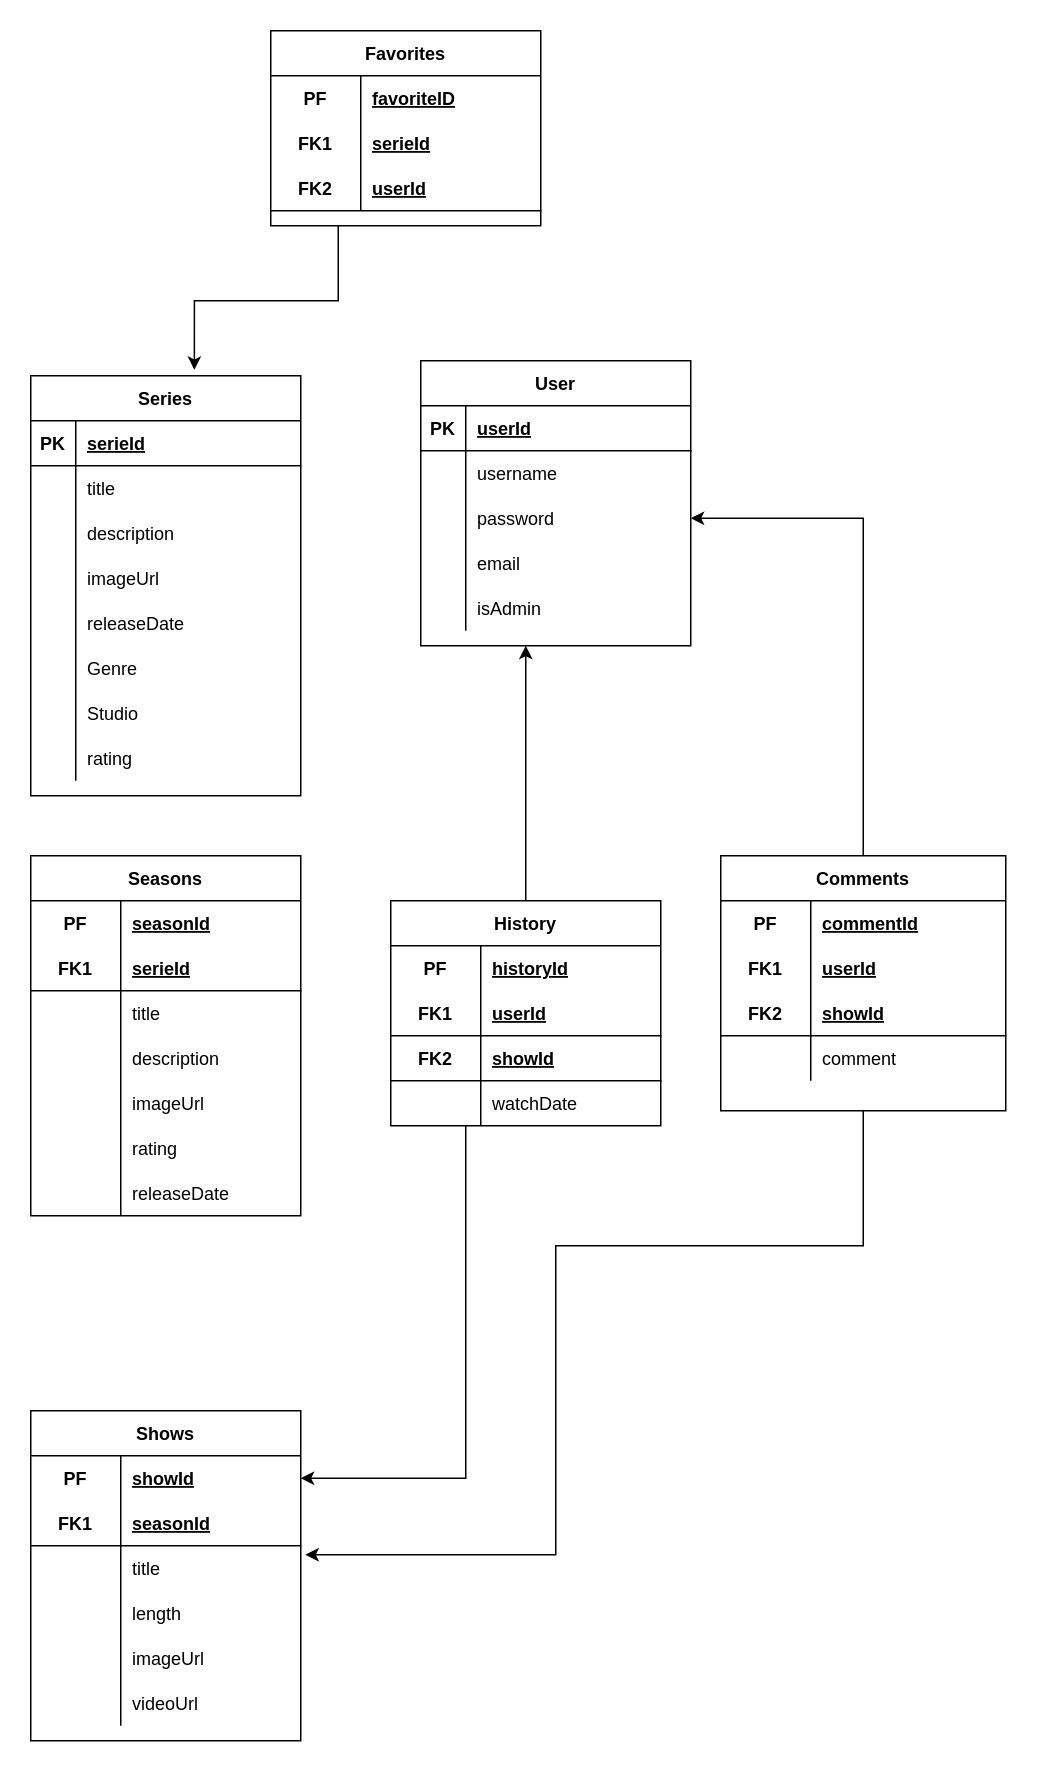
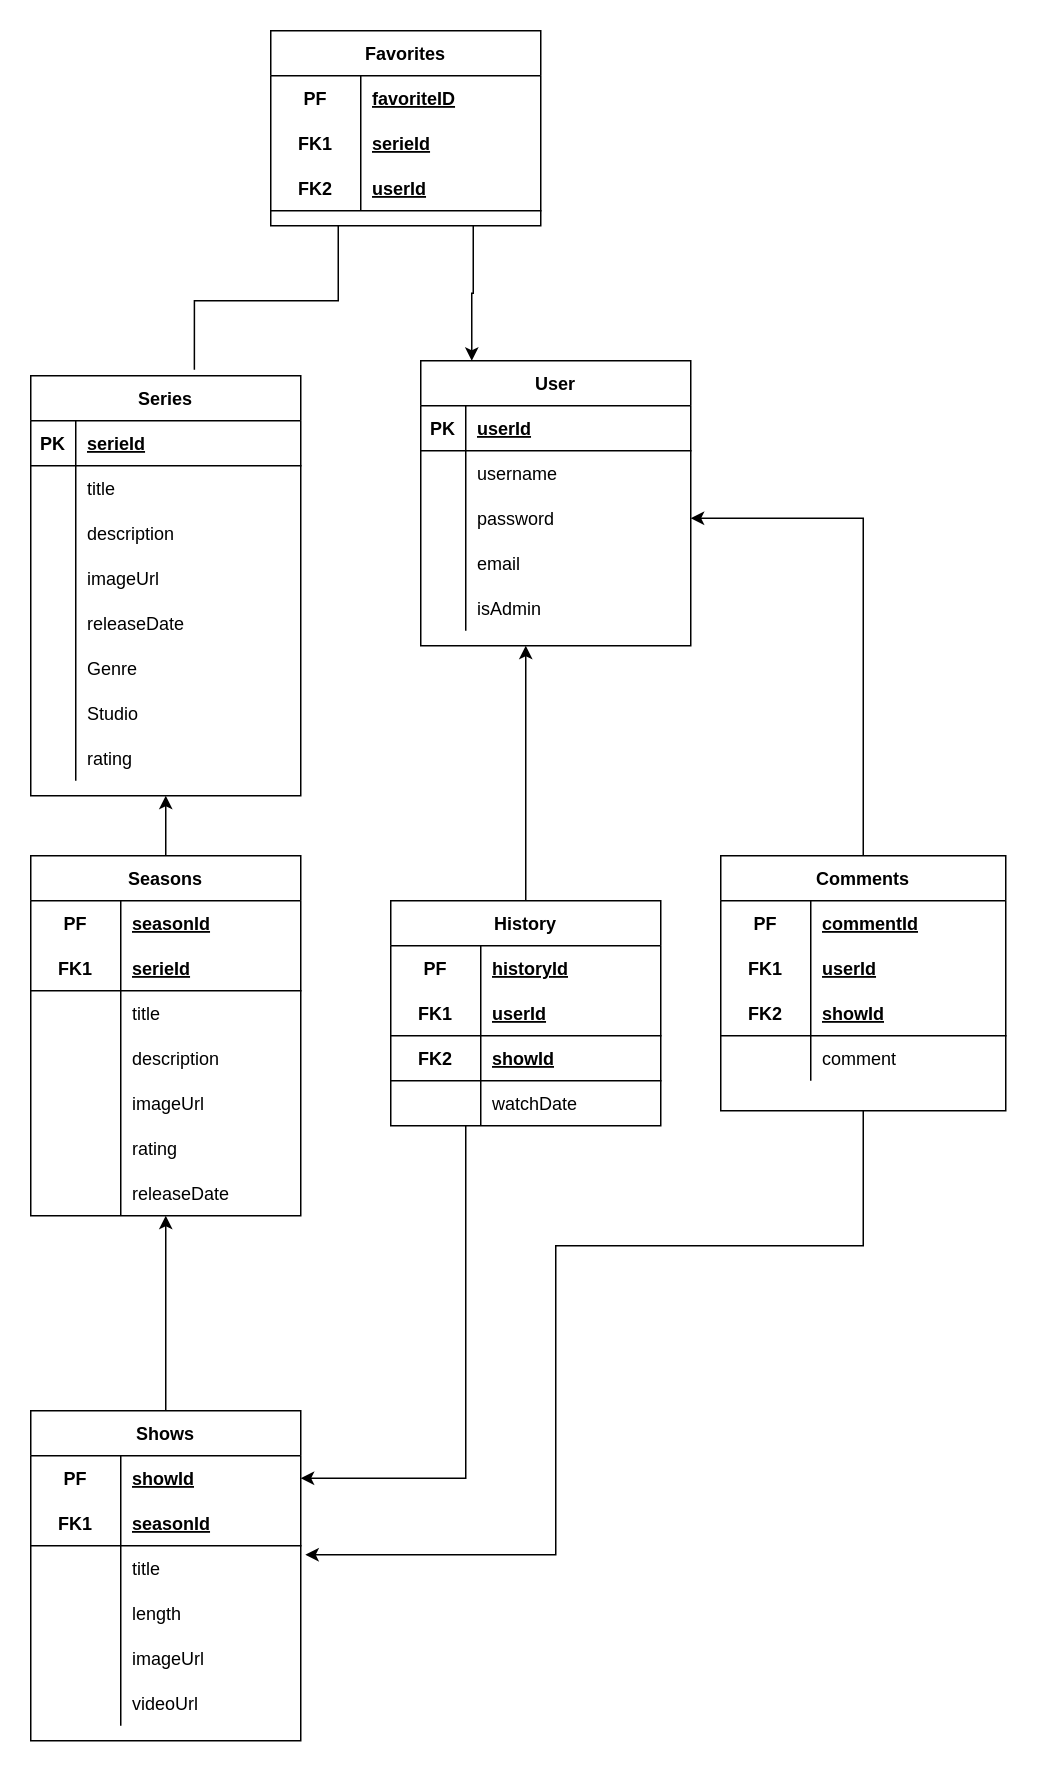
edge "Favorites" -> "User": added
edge "Favorites" -> "Series": arrowhead classic -> none
edge "Seasons" -> "Series": added
edge "Shows" -> "Seasons": added
